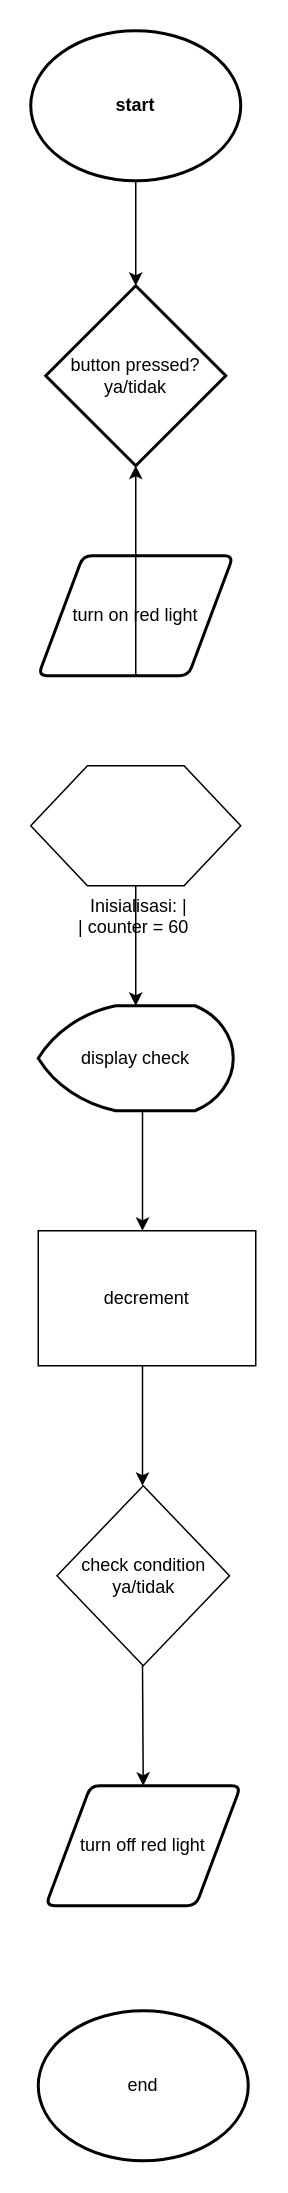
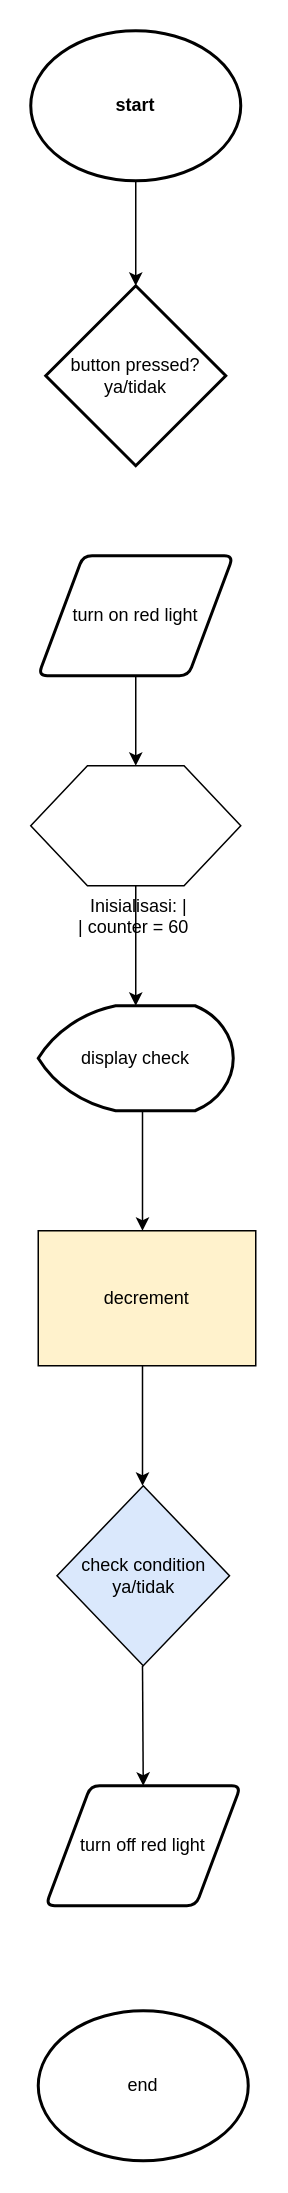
edge "turn on red light" -> "button pressed? ya/tidak": now "turn on red light" -> "Inisialisasi: | | counter = 60"
node "decrement": fillcolor #ffffff -> #fff2cc
node "check condition ya/tidak": fillcolor #ffffff -> #dae8fc
